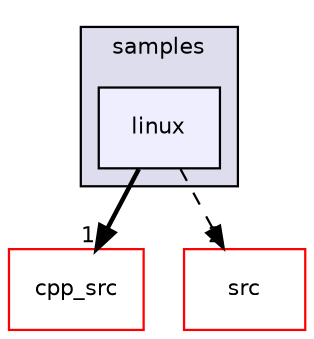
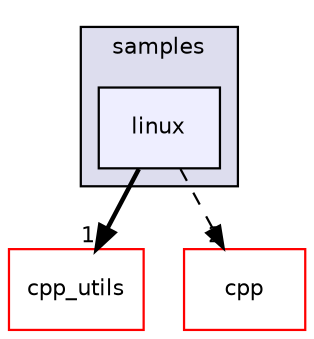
node "cpp_src": label "cpp_src" -> "cpp_utils"
node "src": label "src" -> "cpp"
